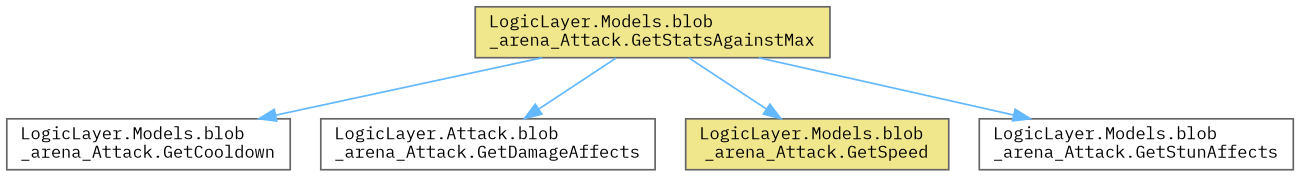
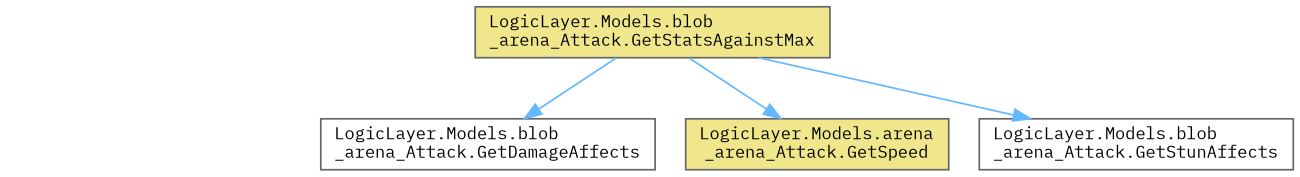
node "LogicLayer.Models.blob _arena_Attack.GetCooldown": removed
node "LogicLayer.Attack.blob _arena_Attack.GetDamageAffects": label "LogicLayer.Attack.blob _arena_Attack.GetDamageAffects" -> "LogicLayer.Models.blob _arena_Attack.GetDamageAffects"
node "LogicLayer.Models.blob _arena_Attack.GetSpeed": label "LogicLayer.Models.blob _arena_Attack.GetSpeed" -> "LogicLayer.Models.arena _arena_Attack.GetSpeed"
